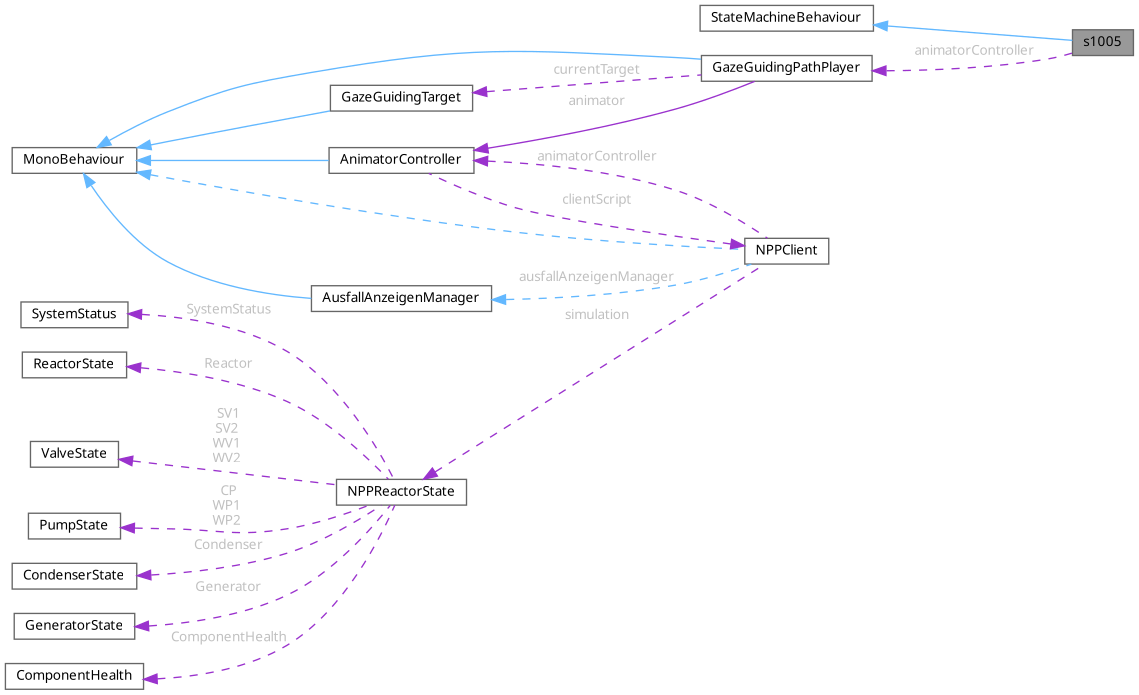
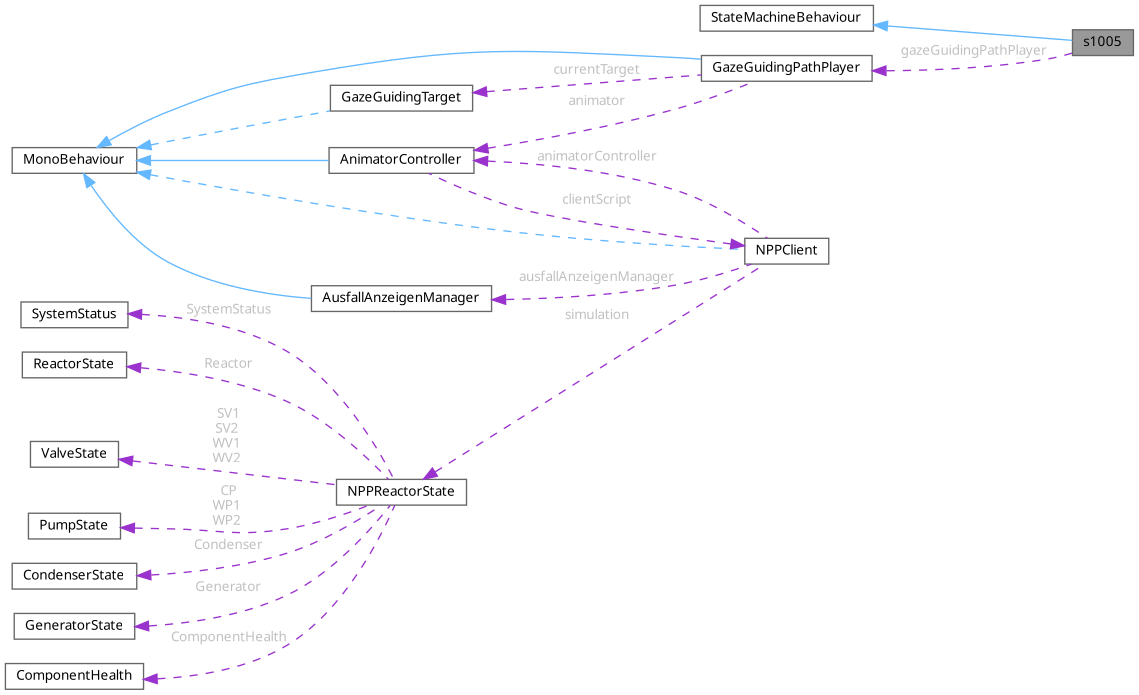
edge "s1005" -> "GazeGuidingPathPlayer": label " animatorController" -> " gazeGuidingPathPlayer"
edge "GazeGuidingPathPlayer" -> "AnimatorController": style solid -> dashed
edge "GazeGuidingTarget" -> "MonoBehaviour": style solid -> dashed
edge "NPPClient" -> "AusfallAnzeigenManager": color steelblue1 -> darkorchid3
